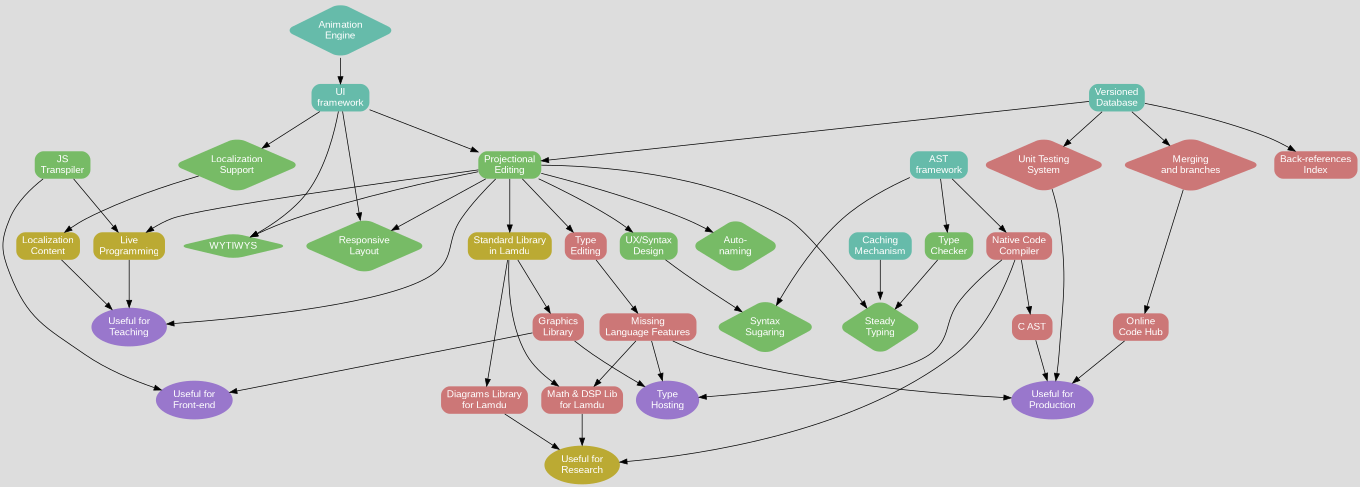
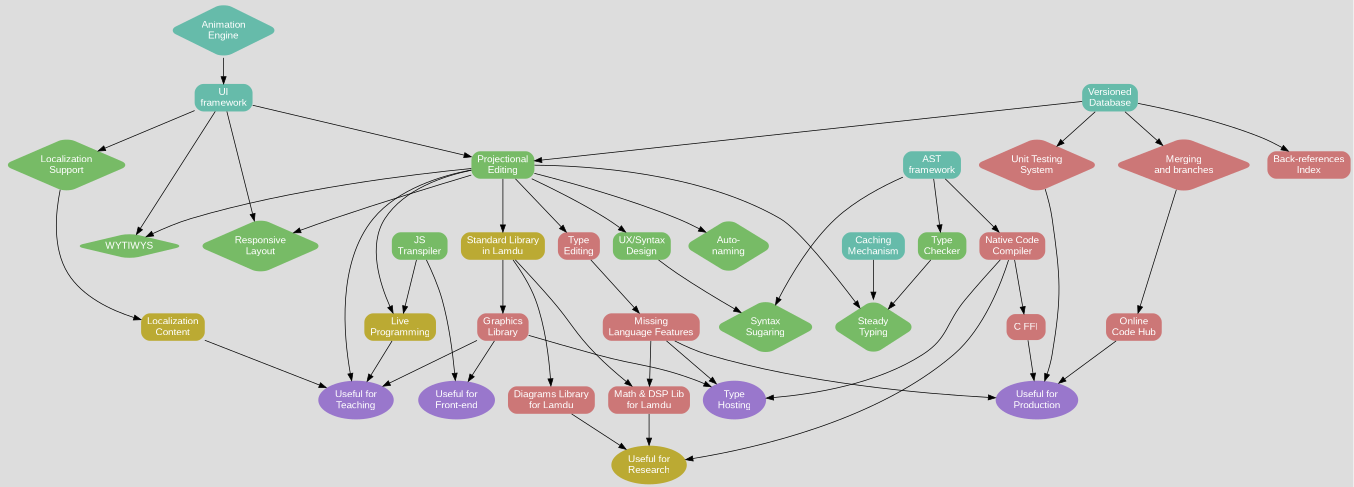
node "C AST": label "C AST" -> "C FFI"
edge "Graphics Library" -> "Useful for Teaching": added
